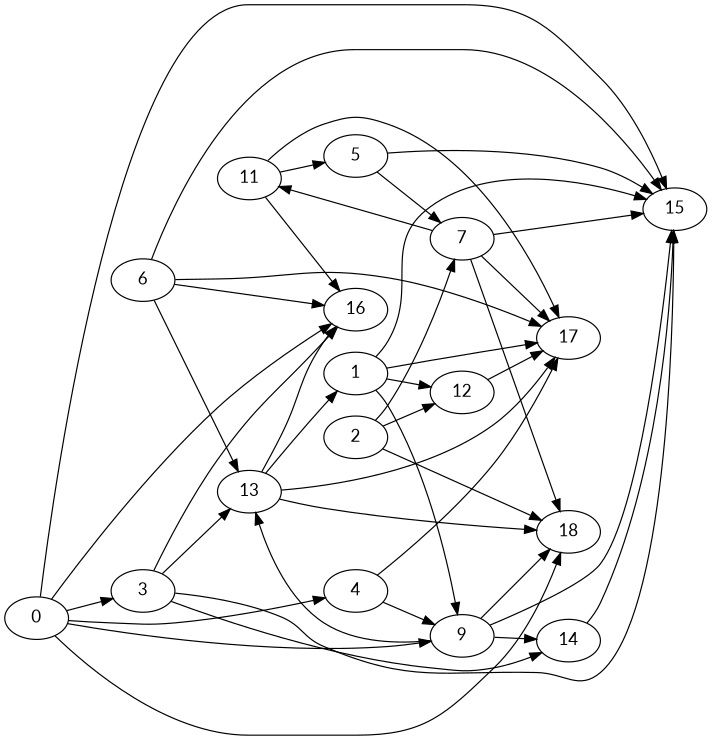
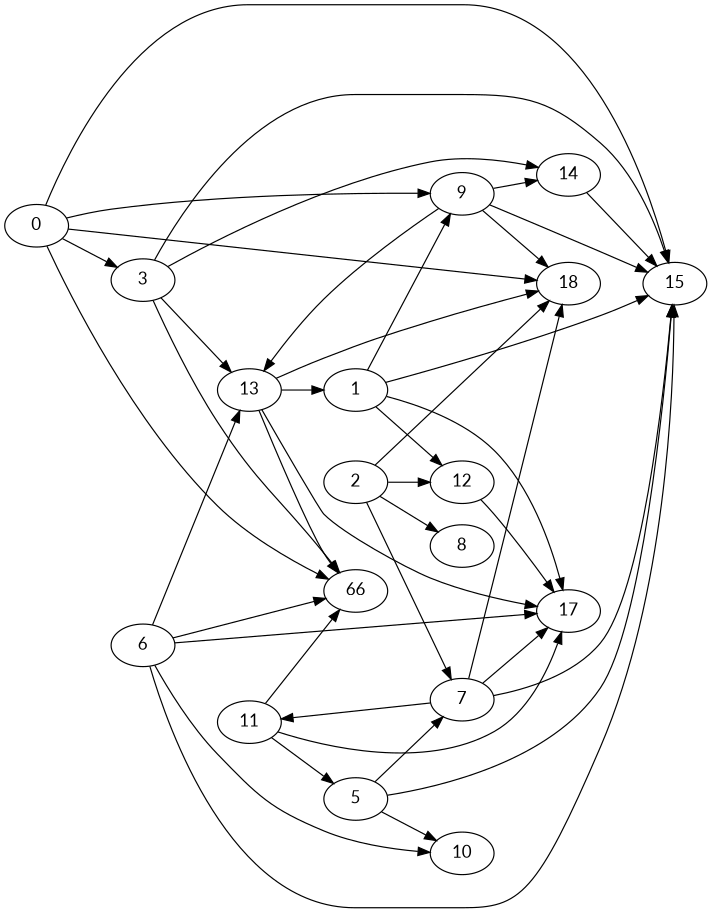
node "16": label "16" -> "66"
node "8": added
node "4": removed
node "10": added
